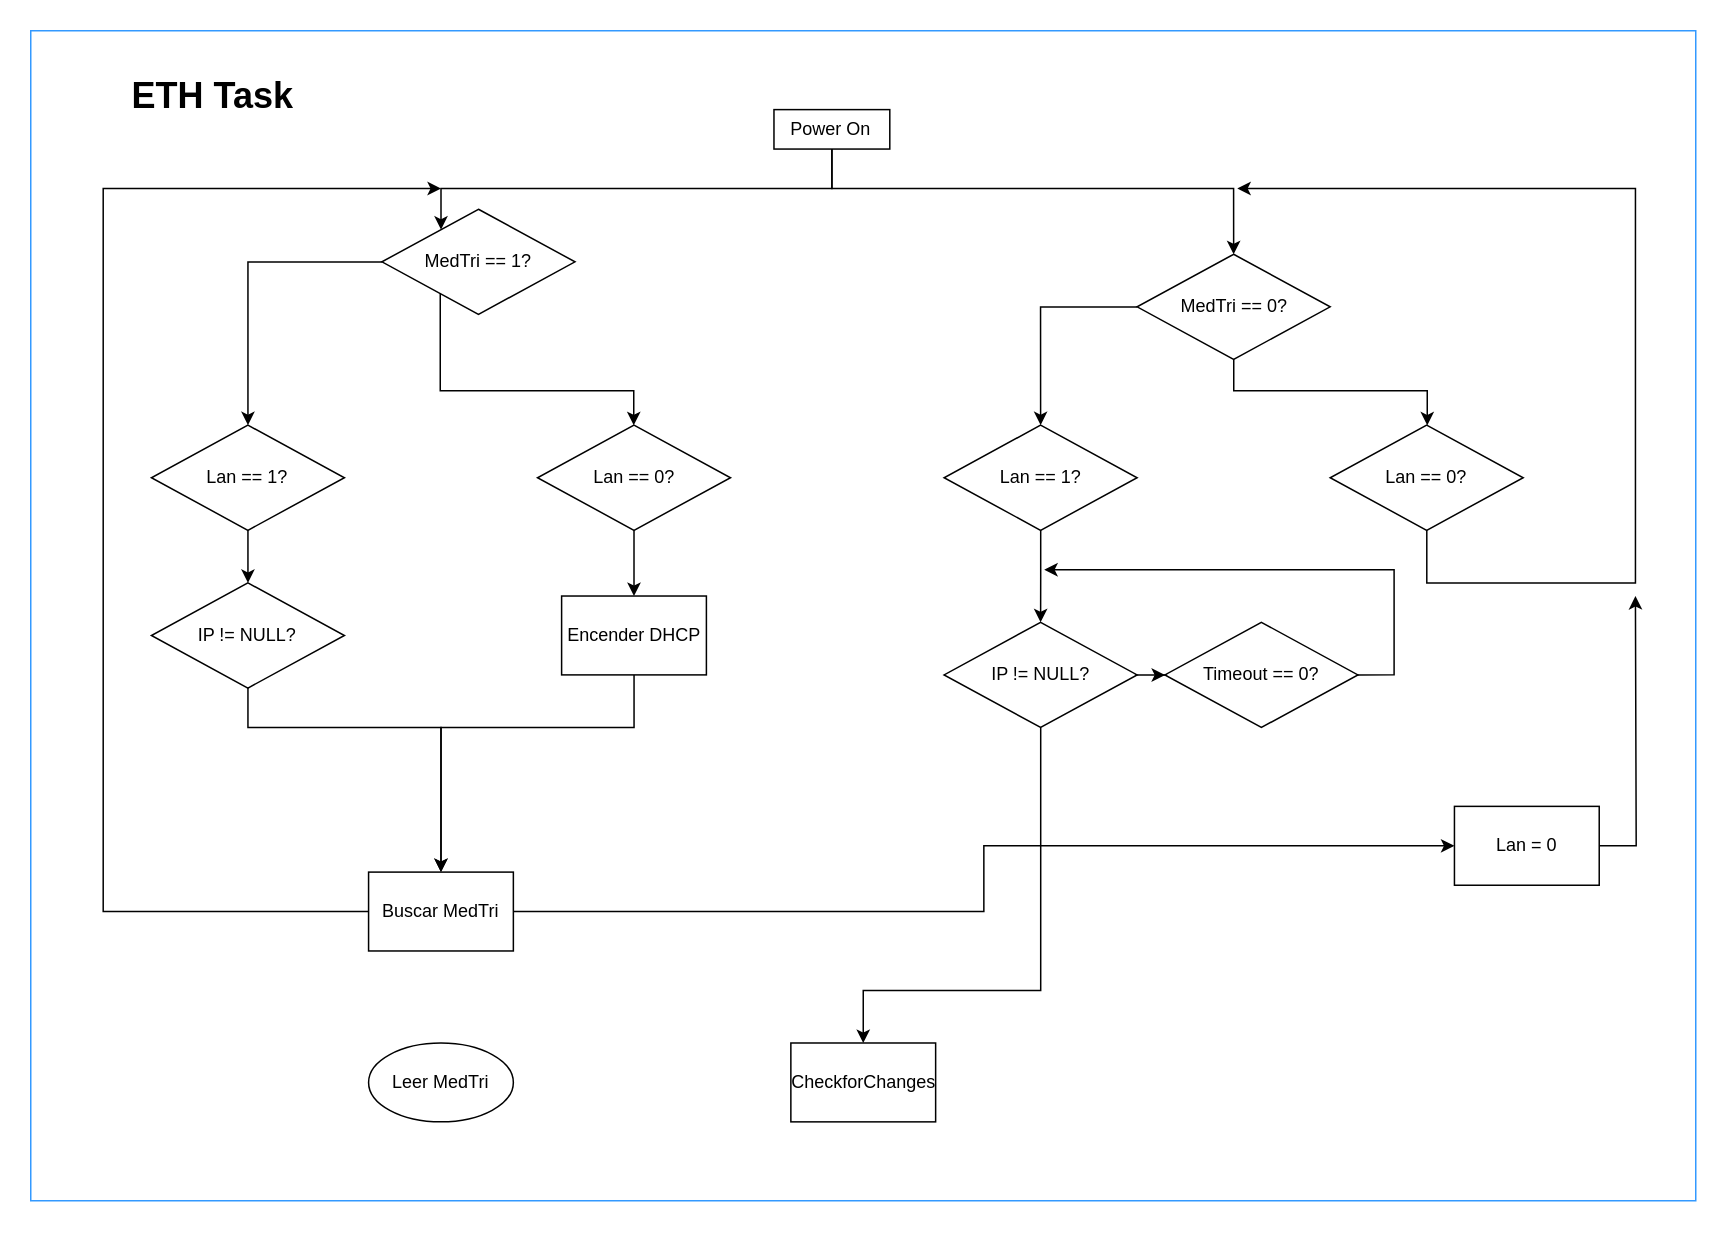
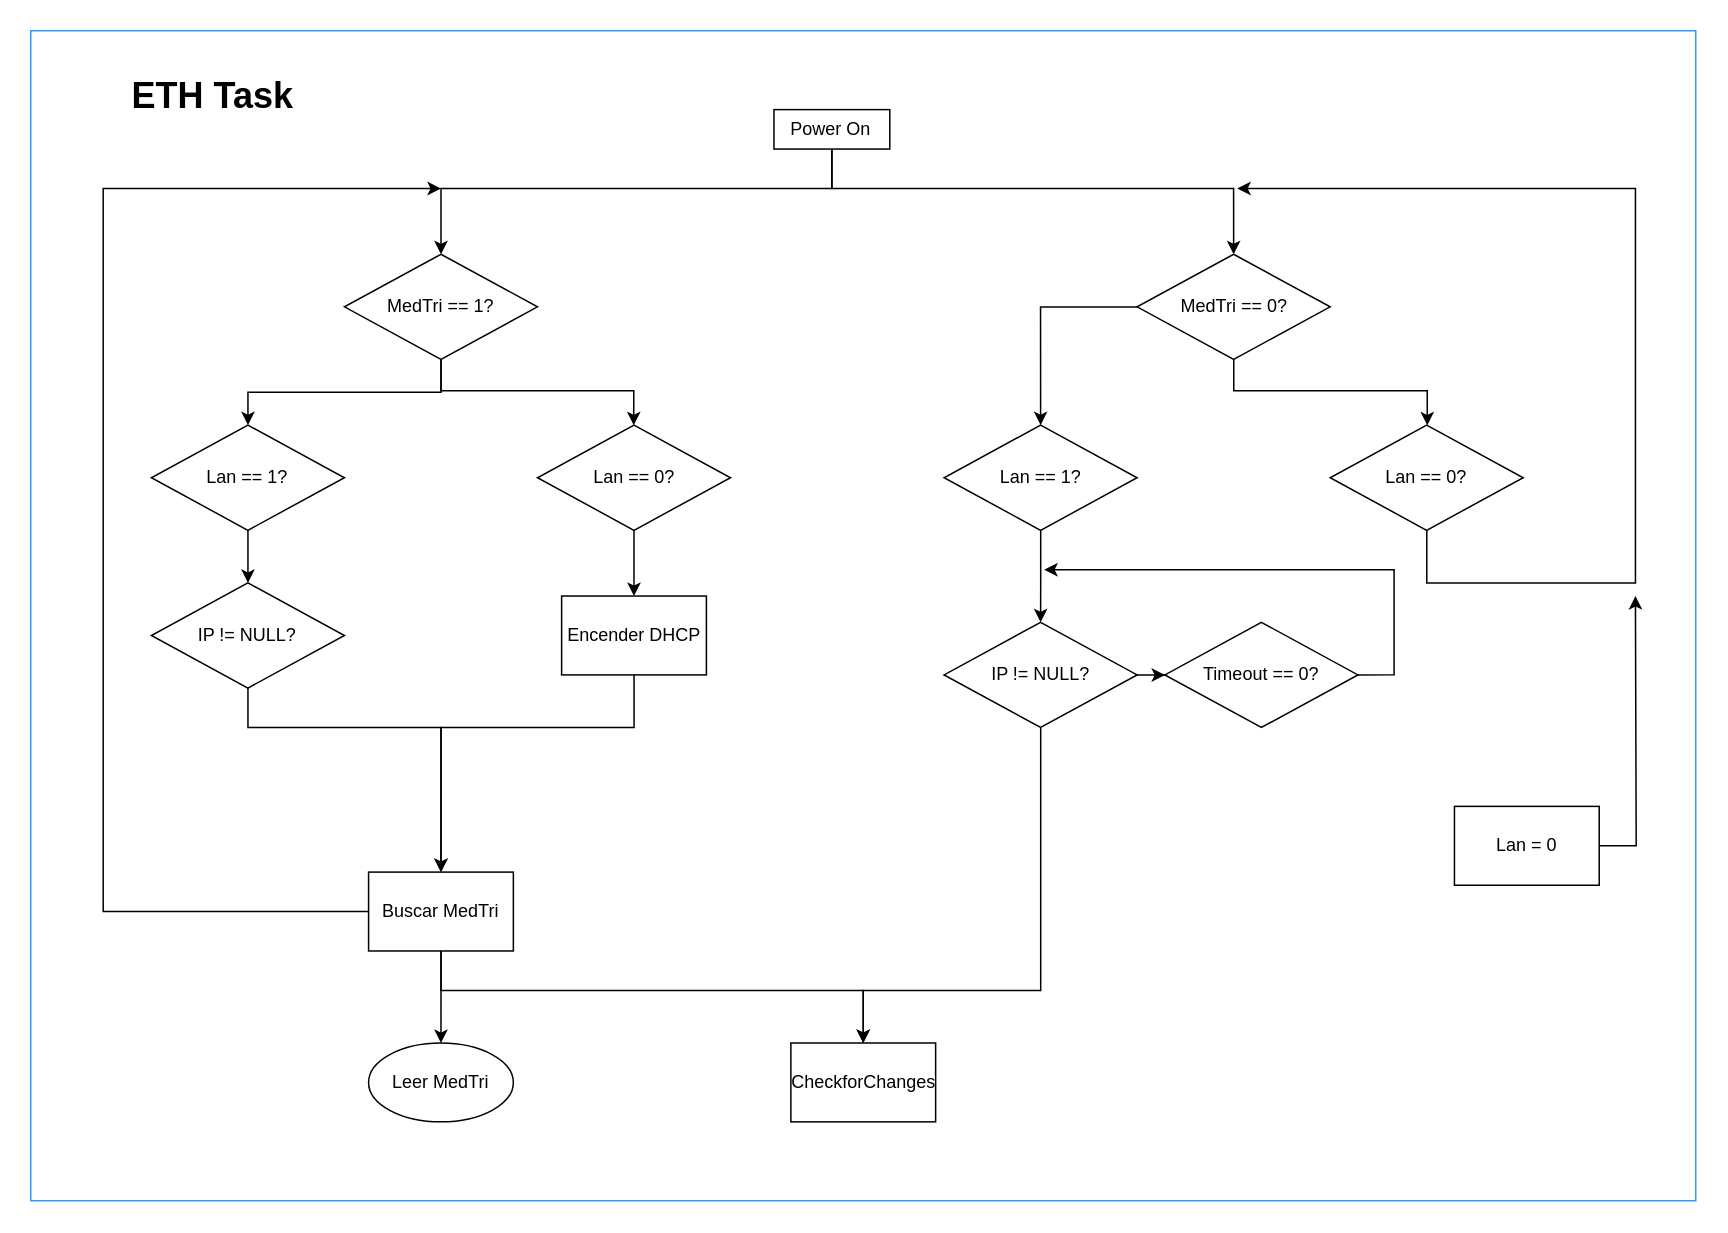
node "MedTri == 1?": moved (478, 262) -> (441, 307)
edge "Buscar MedTri" -> "Lan = 0": now "Buscar MedTri" -> "Leer MedTri"
edge "Buscar MedTri" -> "CheckforChanges": added
